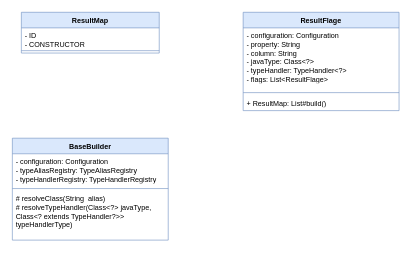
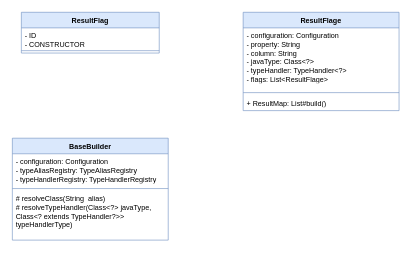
node "ResultMap": label "ResultMap" -> "ResultFlag"
